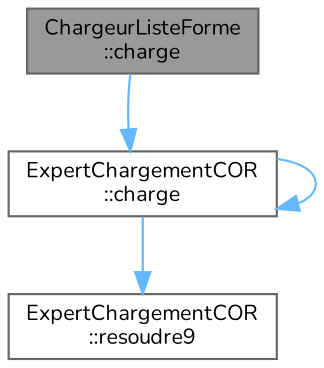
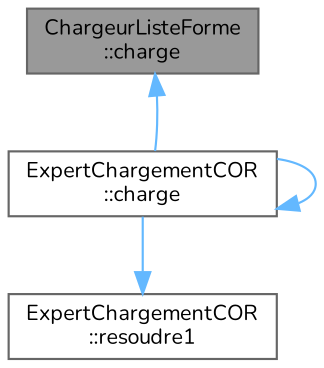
edge "ChargeurListeForme ::charge" -> "ExpertChargementCOR ::charge": reversed
node "ExpertChargementCOR ::resoudre9": label "ExpertChargementCOR ::resoudre9" -> "ExpertChargementCOR ::resoudre1"
